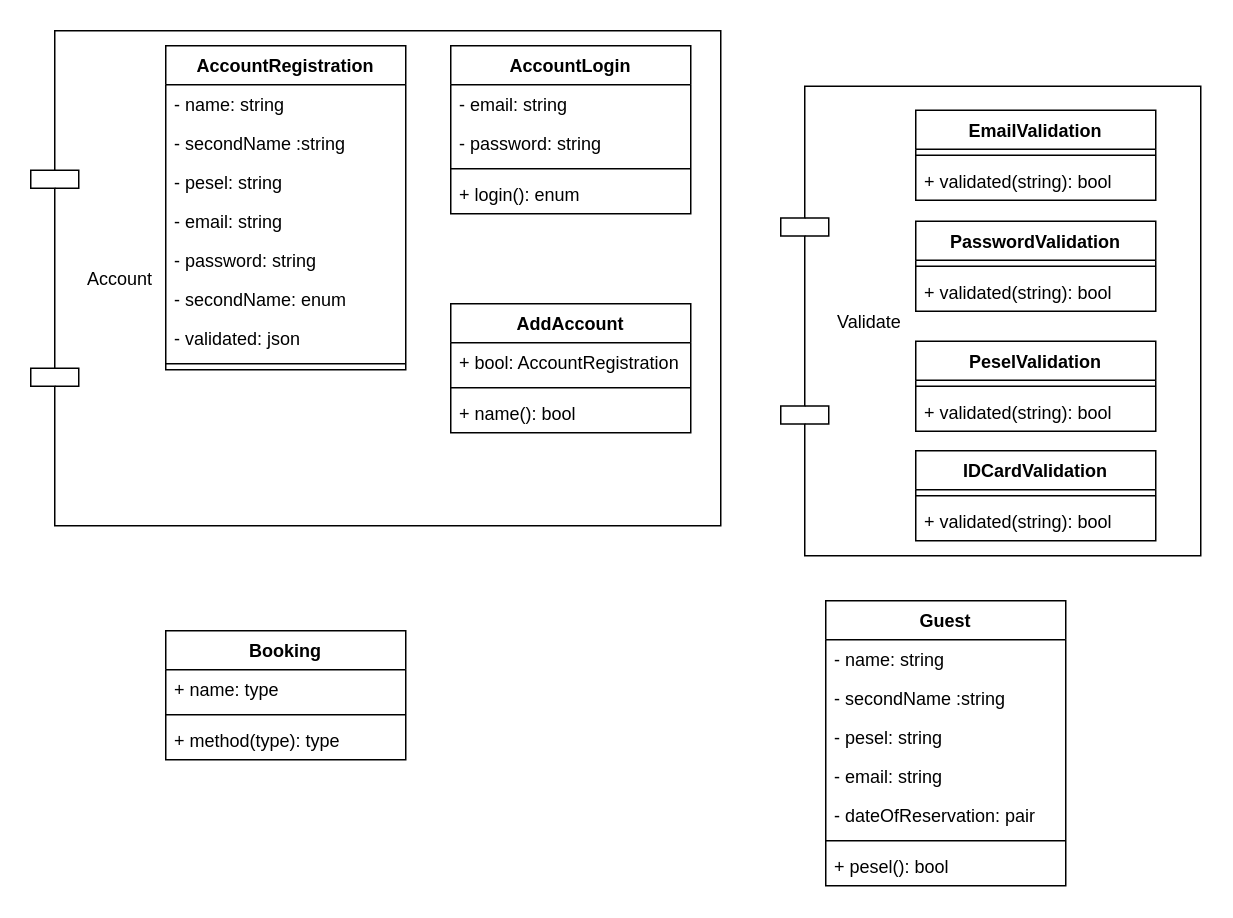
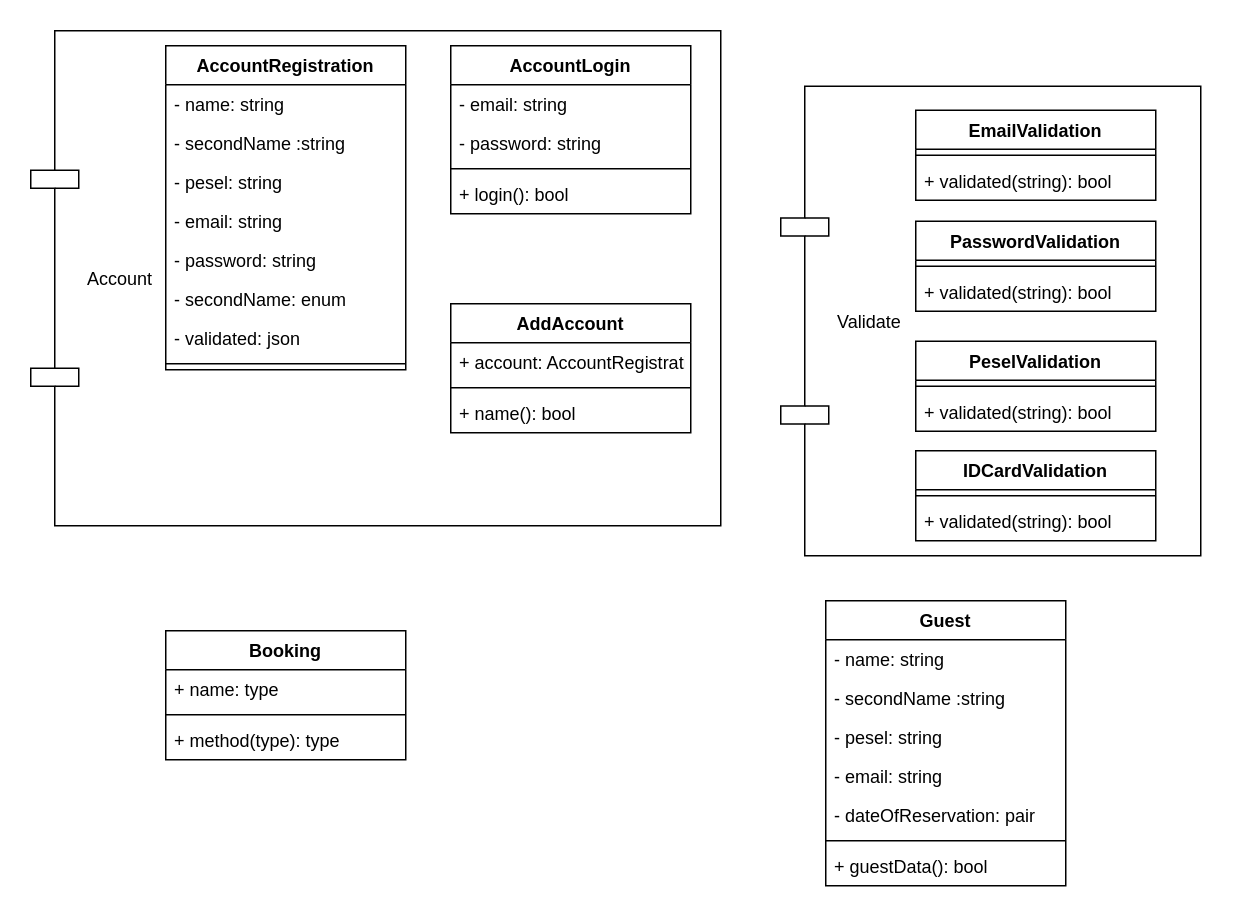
node "+ login(): enum": label "+ login(): enum" -> "+ login(): bool"
node "+ bool: AccountRegistration": label "+ bool: AccountRegistration" -> "+ account: AccountRegistration"
node "+ pesel(): bool": label "+ pesel(): bool" -> "+ guestData(): bool"
